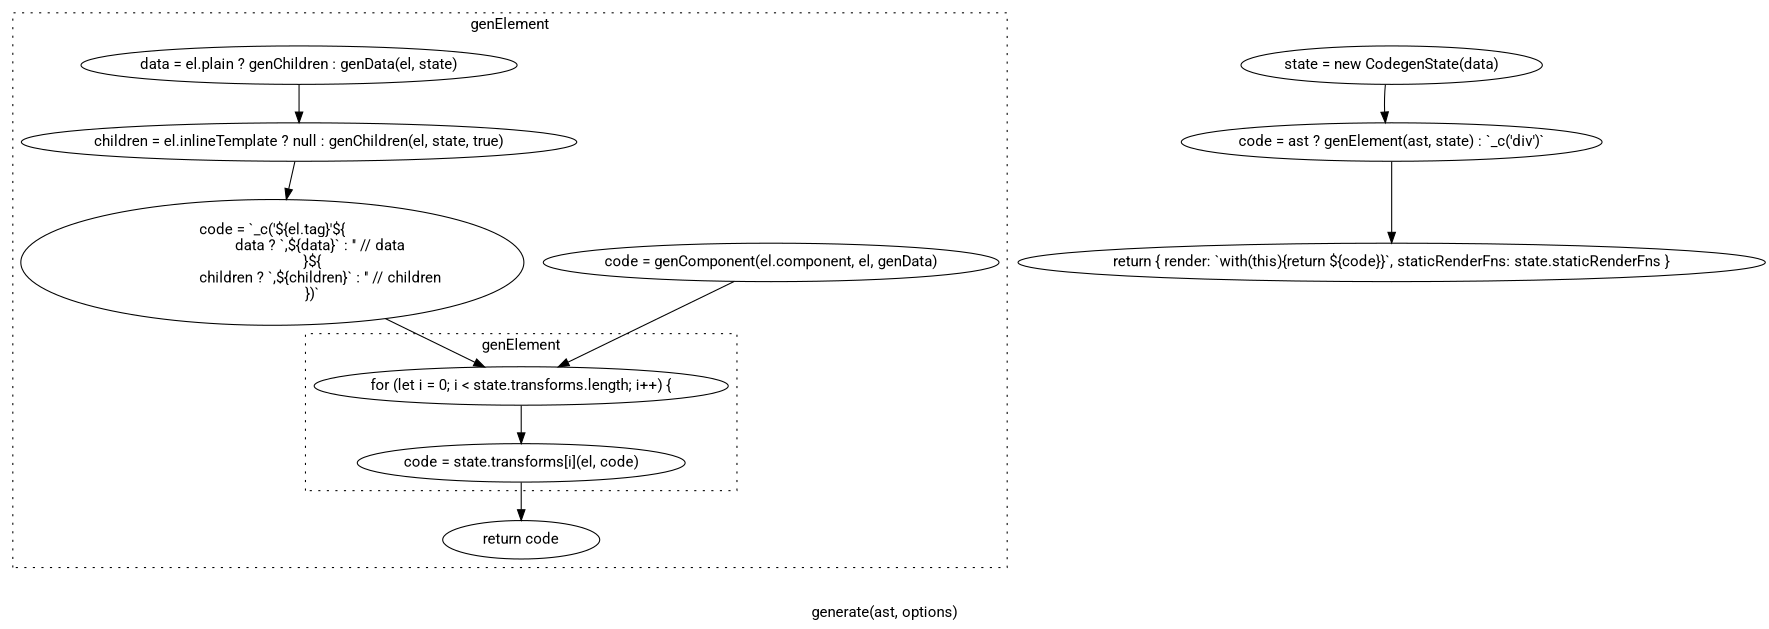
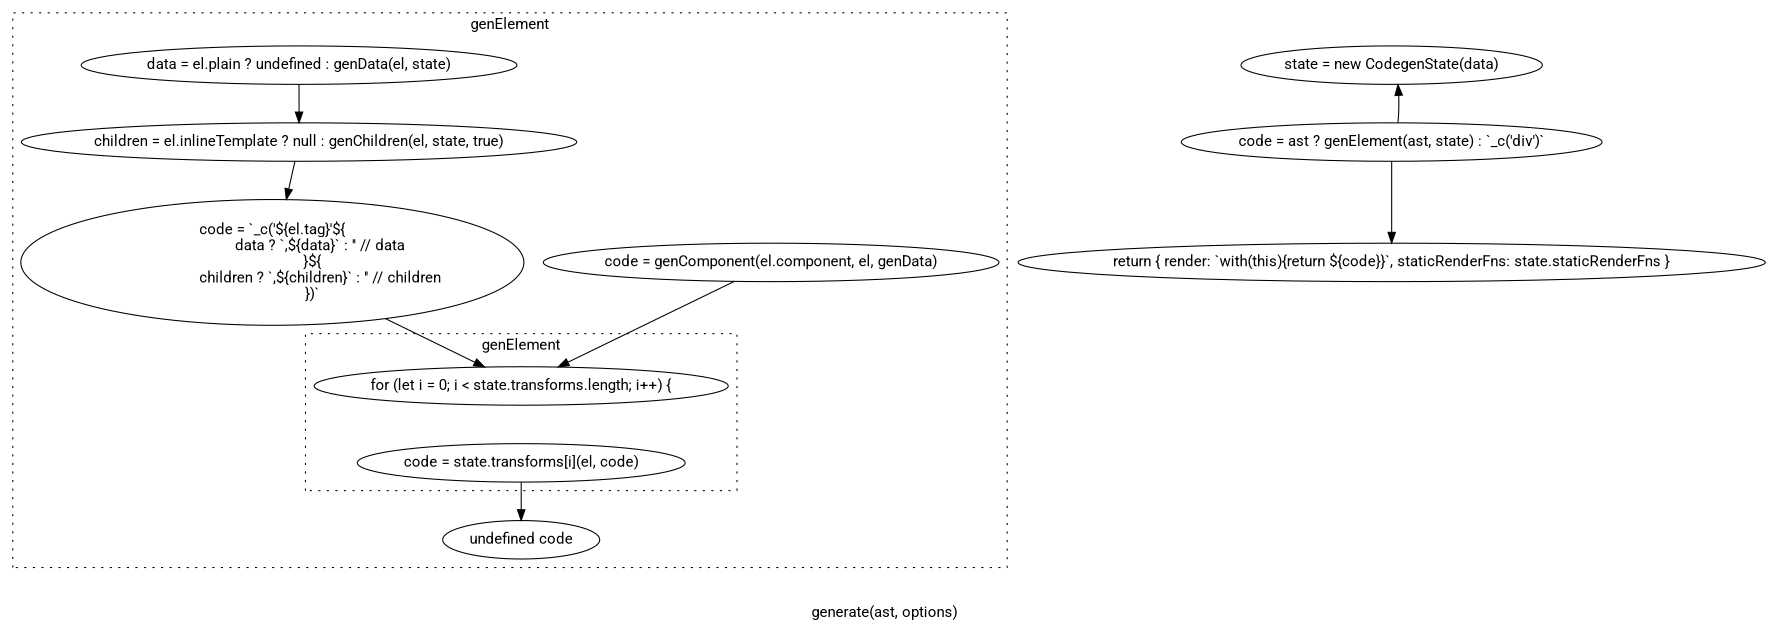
node "data = el.plain ? genChildren : genData(el, state)": label "data = el.plain ? genChildren : genData(el, state)" -> "data = el.plain ? undefined : genData(el, state)"
edge "state = new CodegenState(data)" -> "code = ast ? genElement(ast, state) : `_c('div')`": reversed
edge "for (let i = 0; i < state.transforms.length; i++) {" -> "code = state.transforms[i](el, code)": removed
node "return code": label "return code" -> "undefined code"
